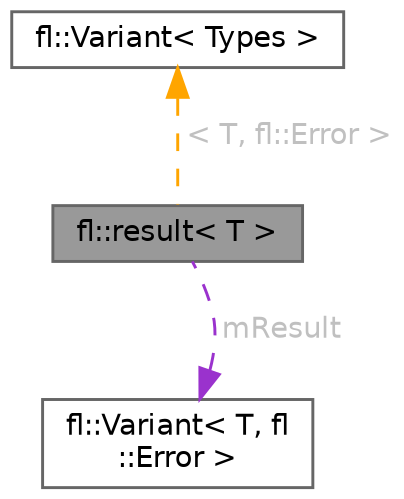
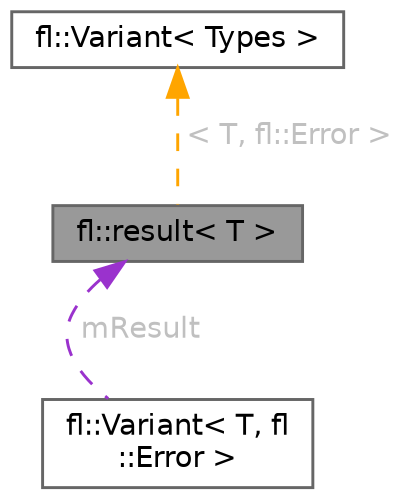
edge "fl::result< T >" -> "fl::Variant< T, fl ::Error >": reversed
